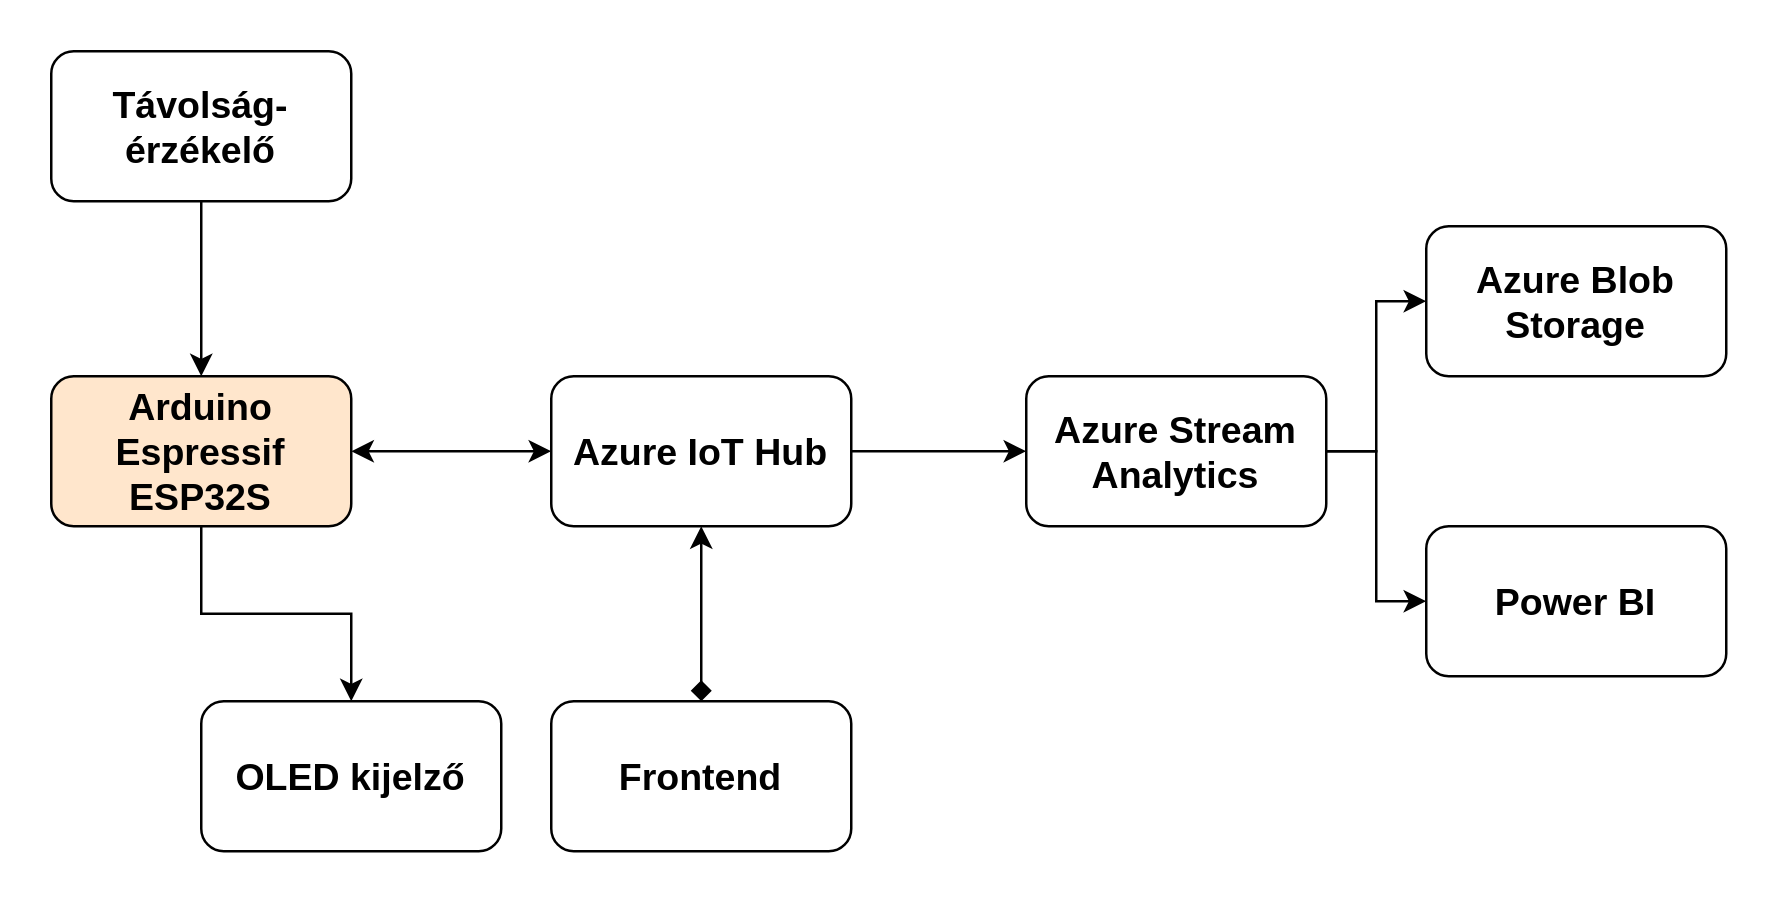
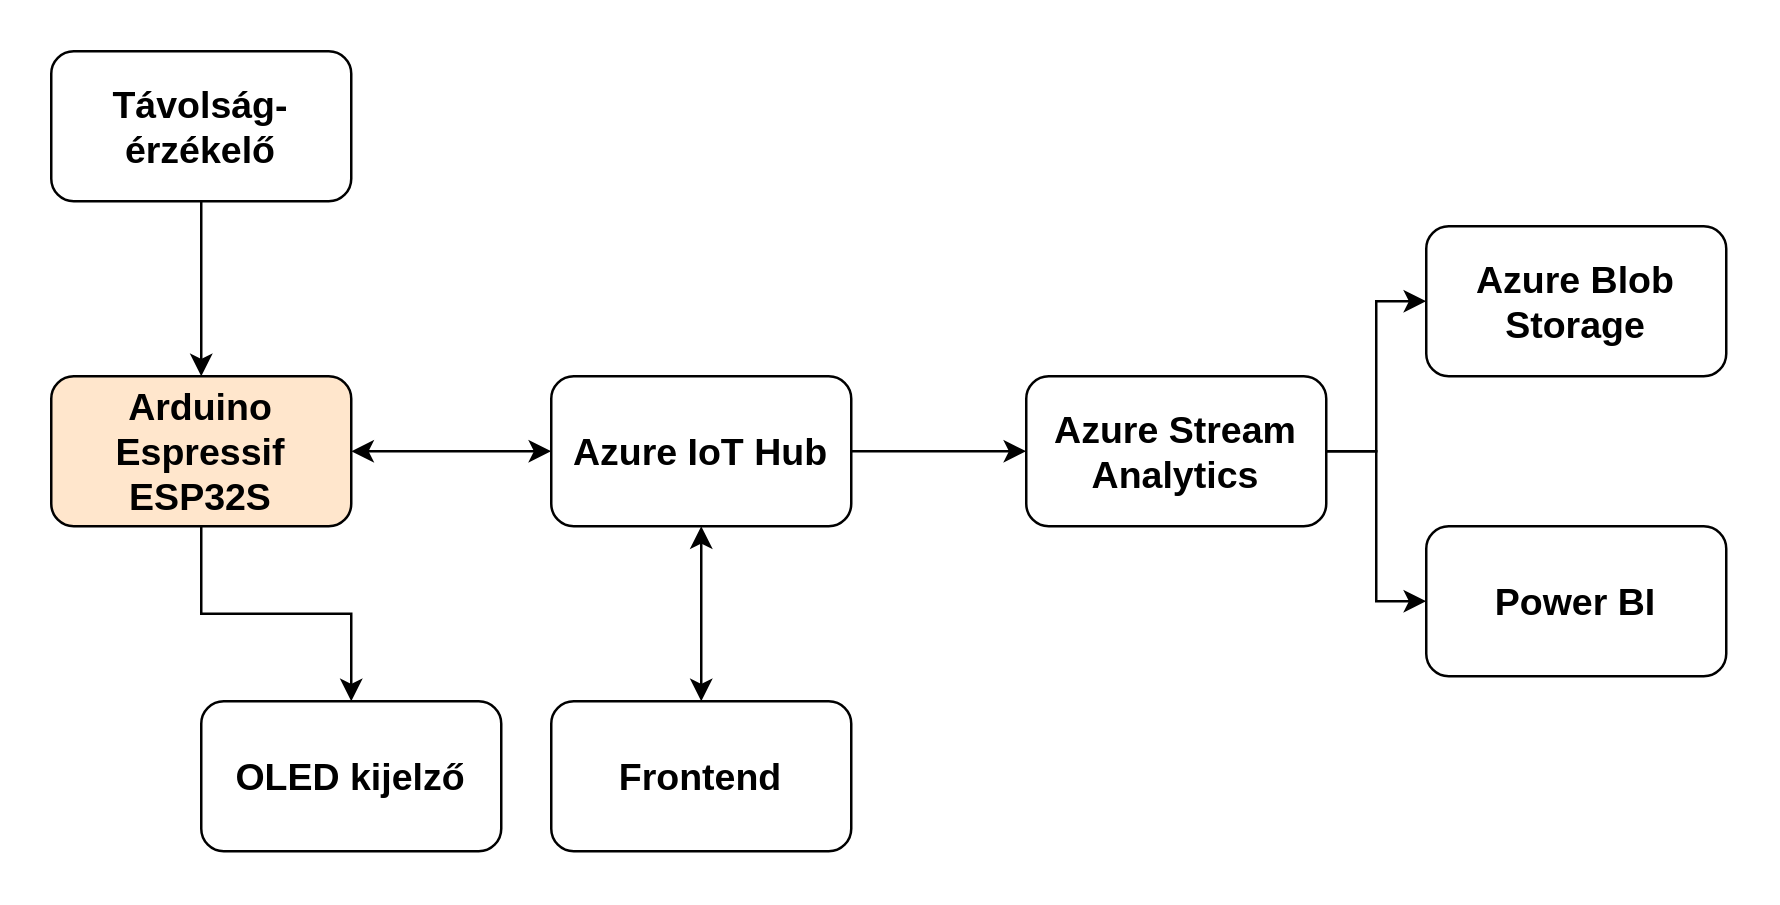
edge "Azure IoT Hub" -- "Frontend": arrowhead diamond -> classic
